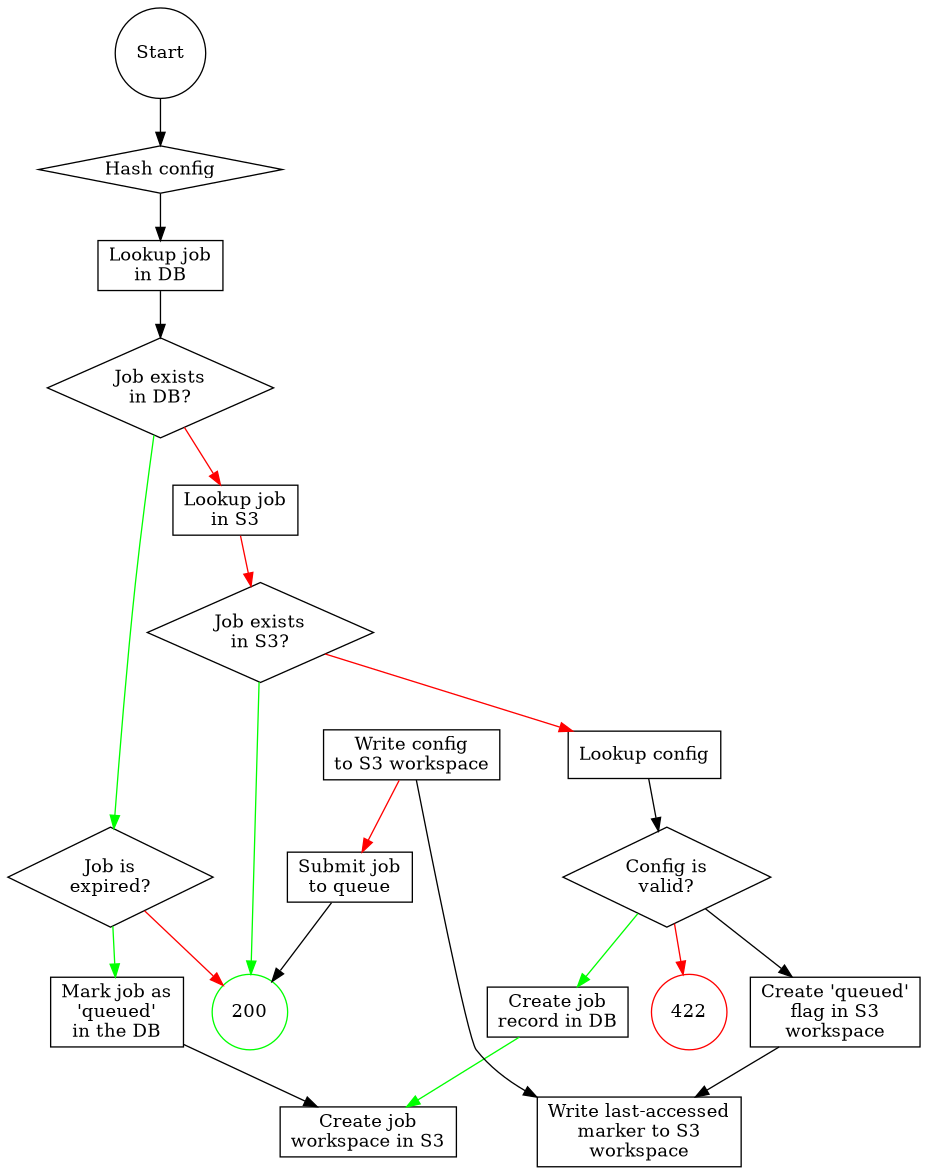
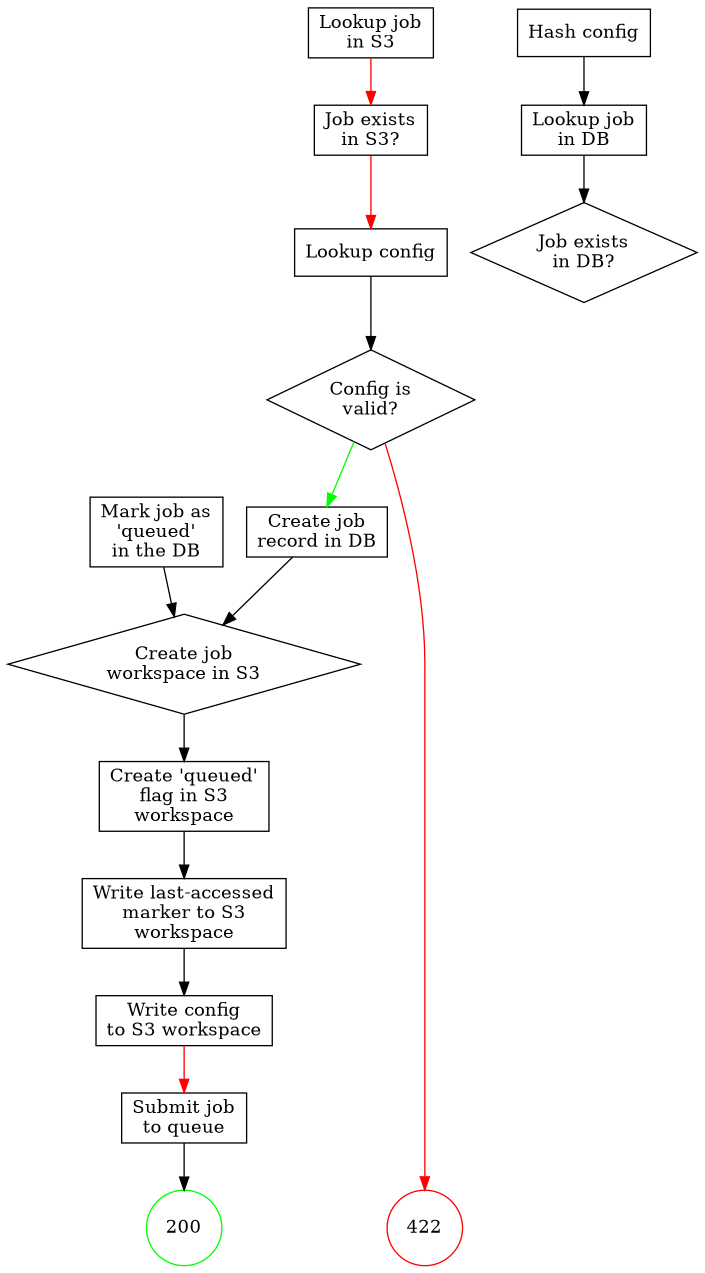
node "Start": removed
node "Hash config": shape diamond -> box
edge "Job exists in DB?" -> "Lookup job in S3": removed
node "Job exists in S3?": shape diamond -> box
edge "Job exists in S3?" -> "200": removed
node "Job is expired?": removed
edge "Config is valid?" -> "Create 'queued' flag in S3 workspace": now "Create job workspace in S3" -> "Create 'queued' flag in S3 workspace"
edge "Write config to S3 workspace" -> "Write last-accessed marker to S3 workspace": reversed
edge "Create job record in DB" -> "Create job workspace in S3": color green -> black
node "Create job workspace in S3": shape box -> diamond
